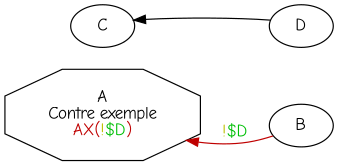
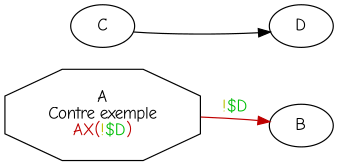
edge "D" -> "C": reversed
edge "B" -> "A": reversed
